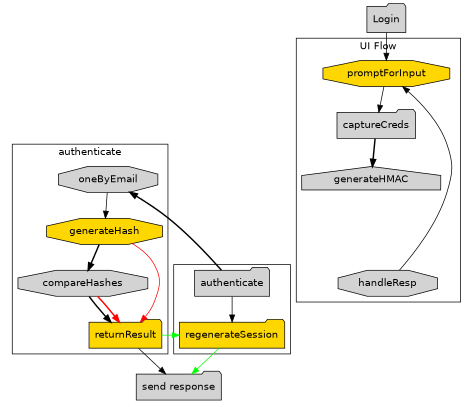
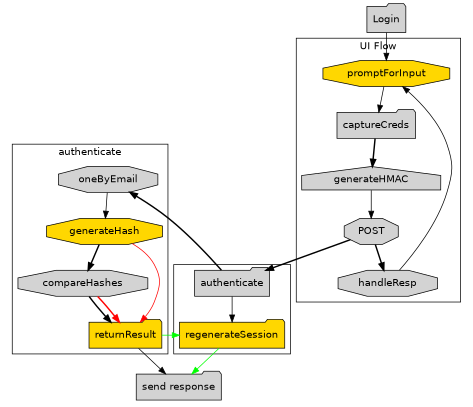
node "POST": added
